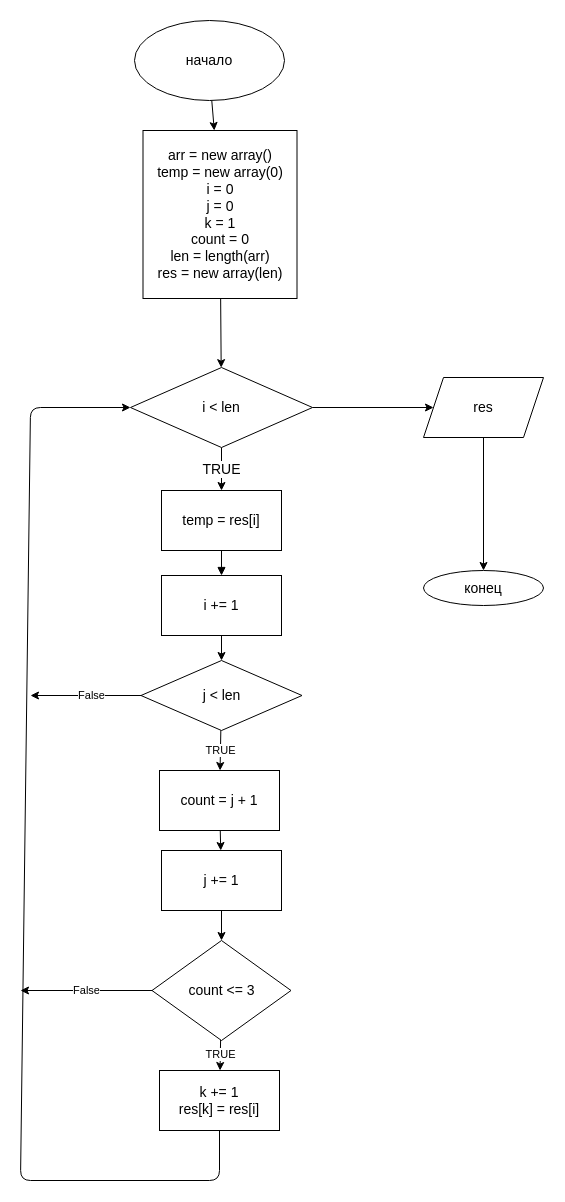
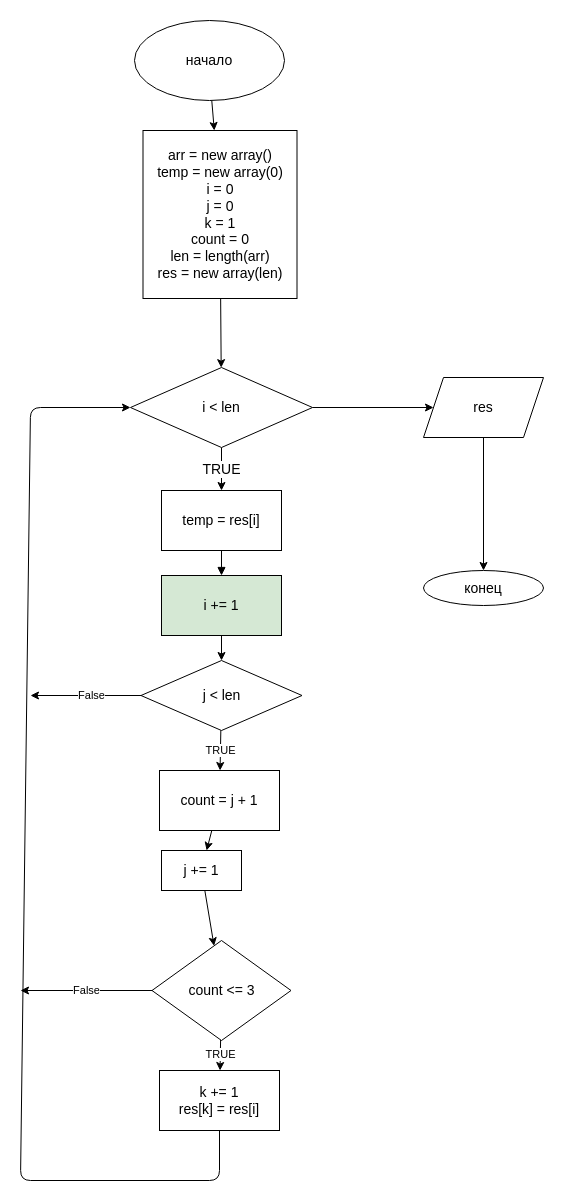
node "i += 1": fillcolor #ffffff -> #d5e8d4
node "j += 1": size 120x60 -> 80x40
